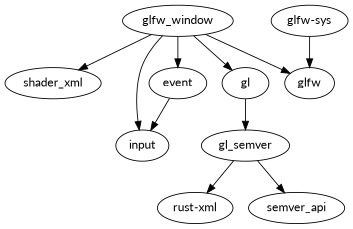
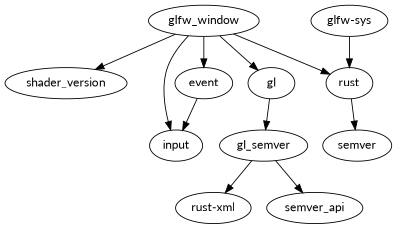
node "shader_xml": label "shader_xml" -> "shader_version"
node "glfw": label "glfw" -> "rust"
node "semver": added
